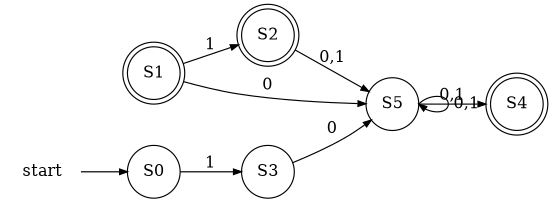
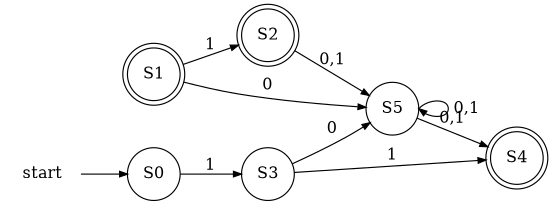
edge "S3" -> "S4": added, label "1"
